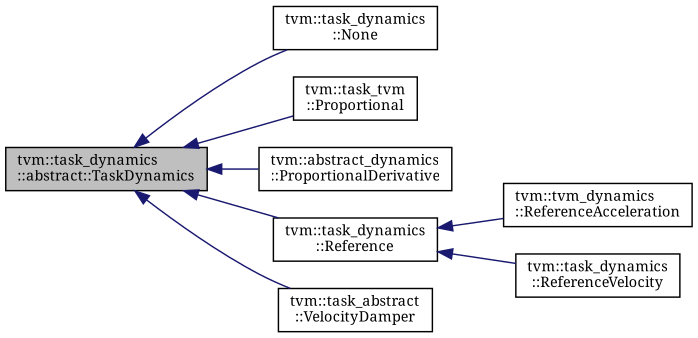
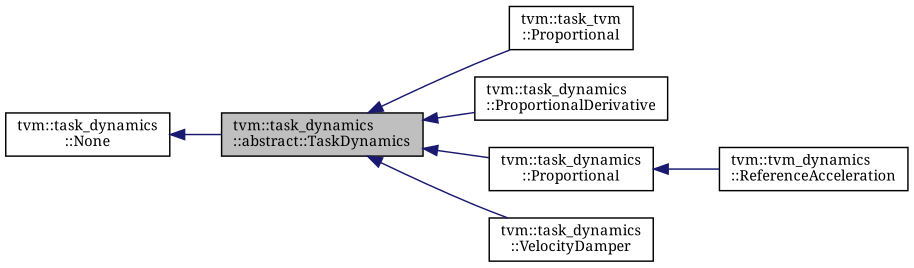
edge "tvm::task_dynamics ::None" -> "tvm::task_dynamics ::abstract::TaskDynamics": reversed
node "tvm::abstract_dynamics ::ProportionalDerivative": label "tvm::abstract_dynamics ::ProportionalDerivative" -> "tvm::task_dynamics ::ProportionalDerivative"
node "tvm::task_dynamics ::Reference": label "tvm::task_dynamics ::Reference" -> "tvm::task_dynamics ::Proportional"
node "tvm::task_dynamics ::ReferenceVelocity": removed
node "tvm::task_abstract ::VelocityDamper": label "tvm::task_abstract ::VelocityDamper" -> "tvm::task_dynamics ::VelocityDamper"
